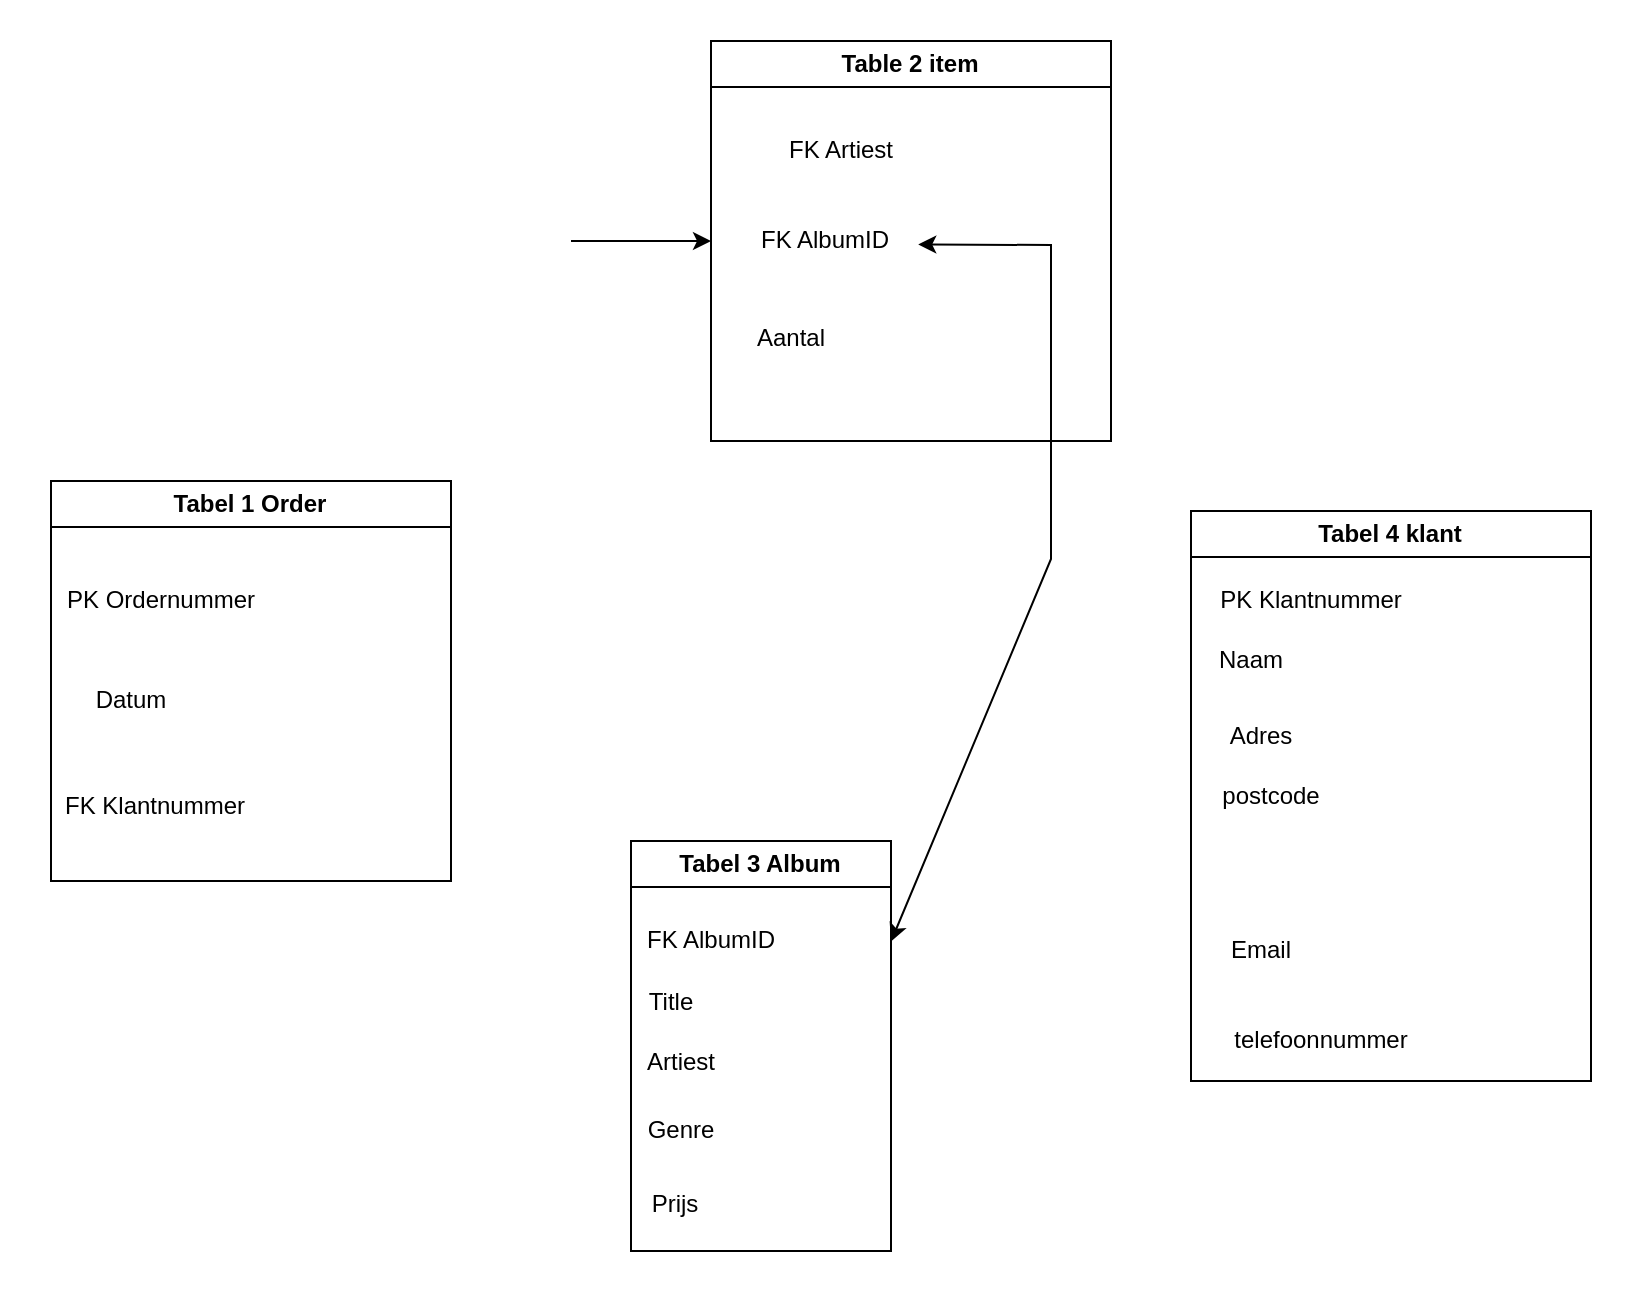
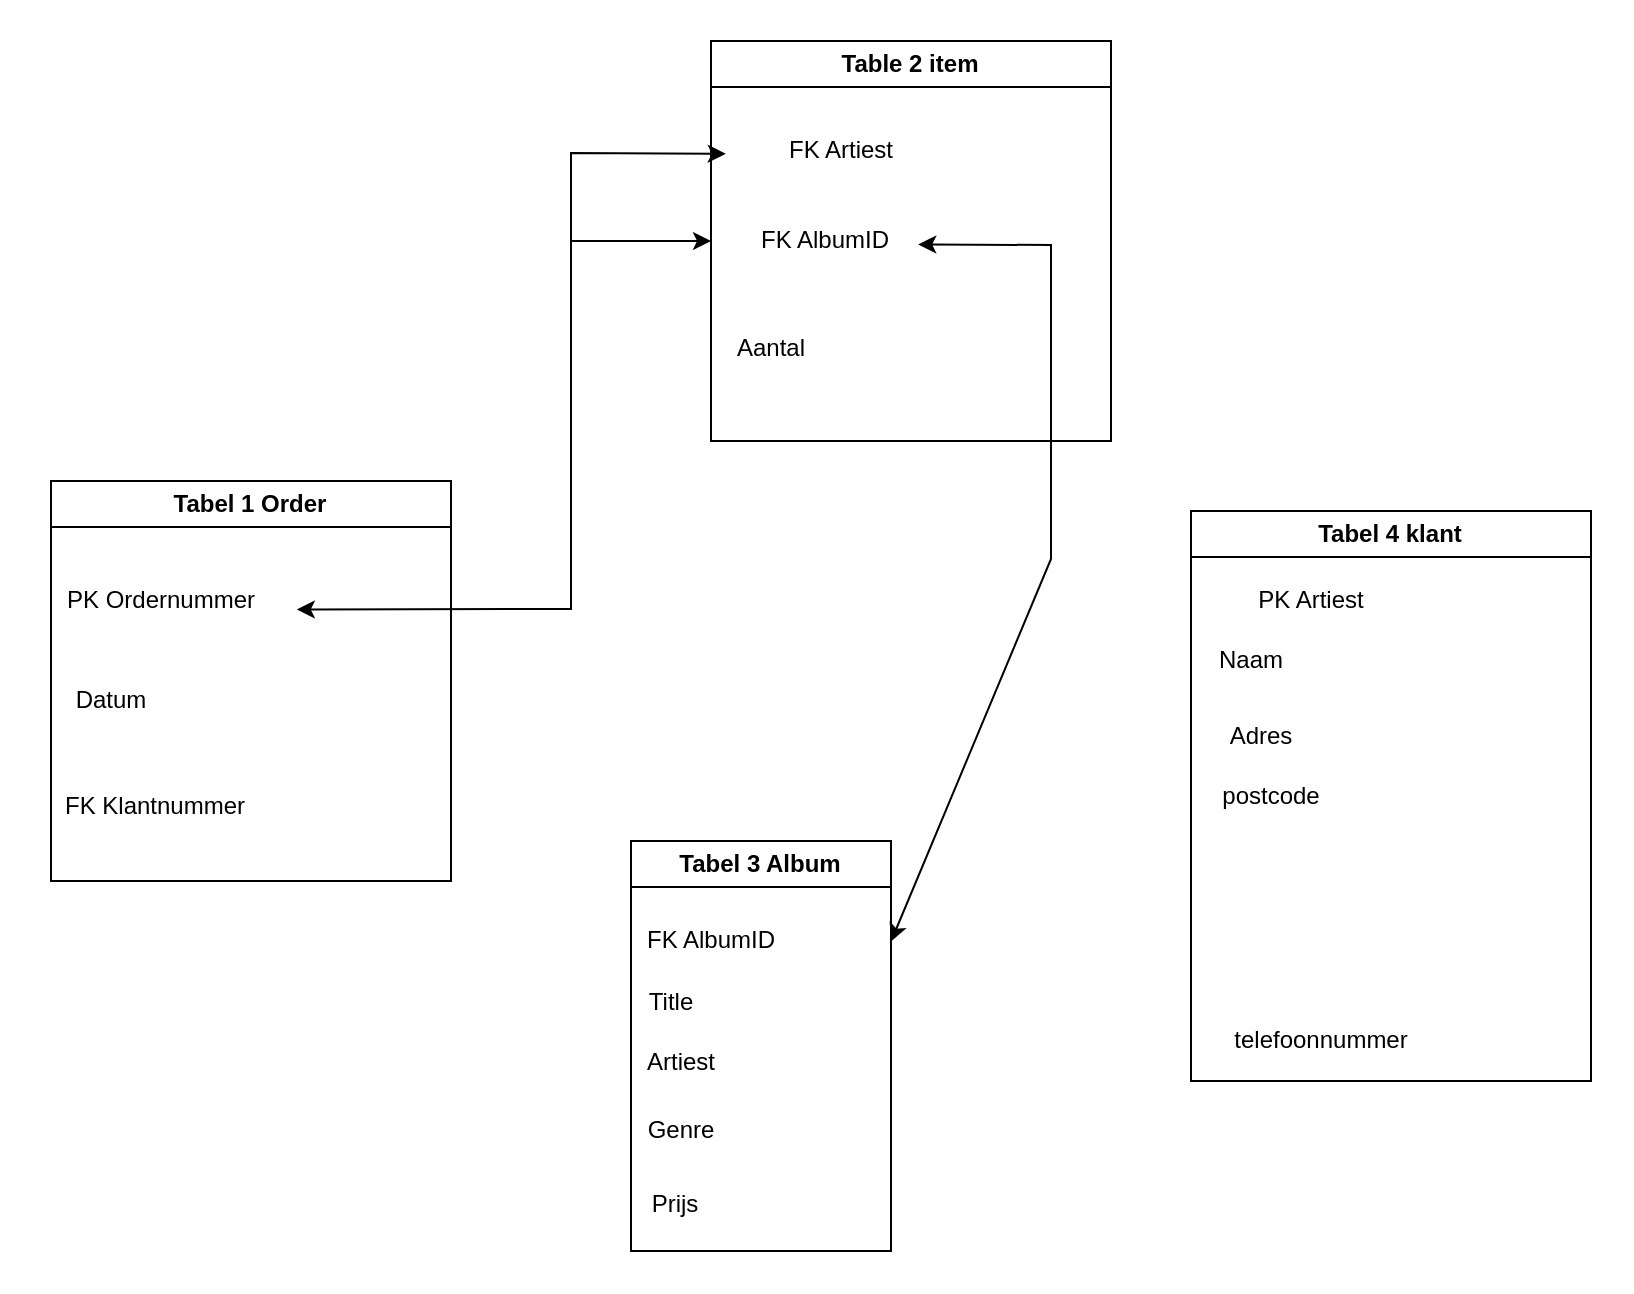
node "Aantal": moved (791, 339) -> (771, 349)
edge "FK Artiest" -- "PK Ordernummer": added
node "PK Klantnummer": label "PK Klantnummer" -> "PK Artiest"
node "Datum": moved (131, 701) -> (111, 701)
node "Email": removed
